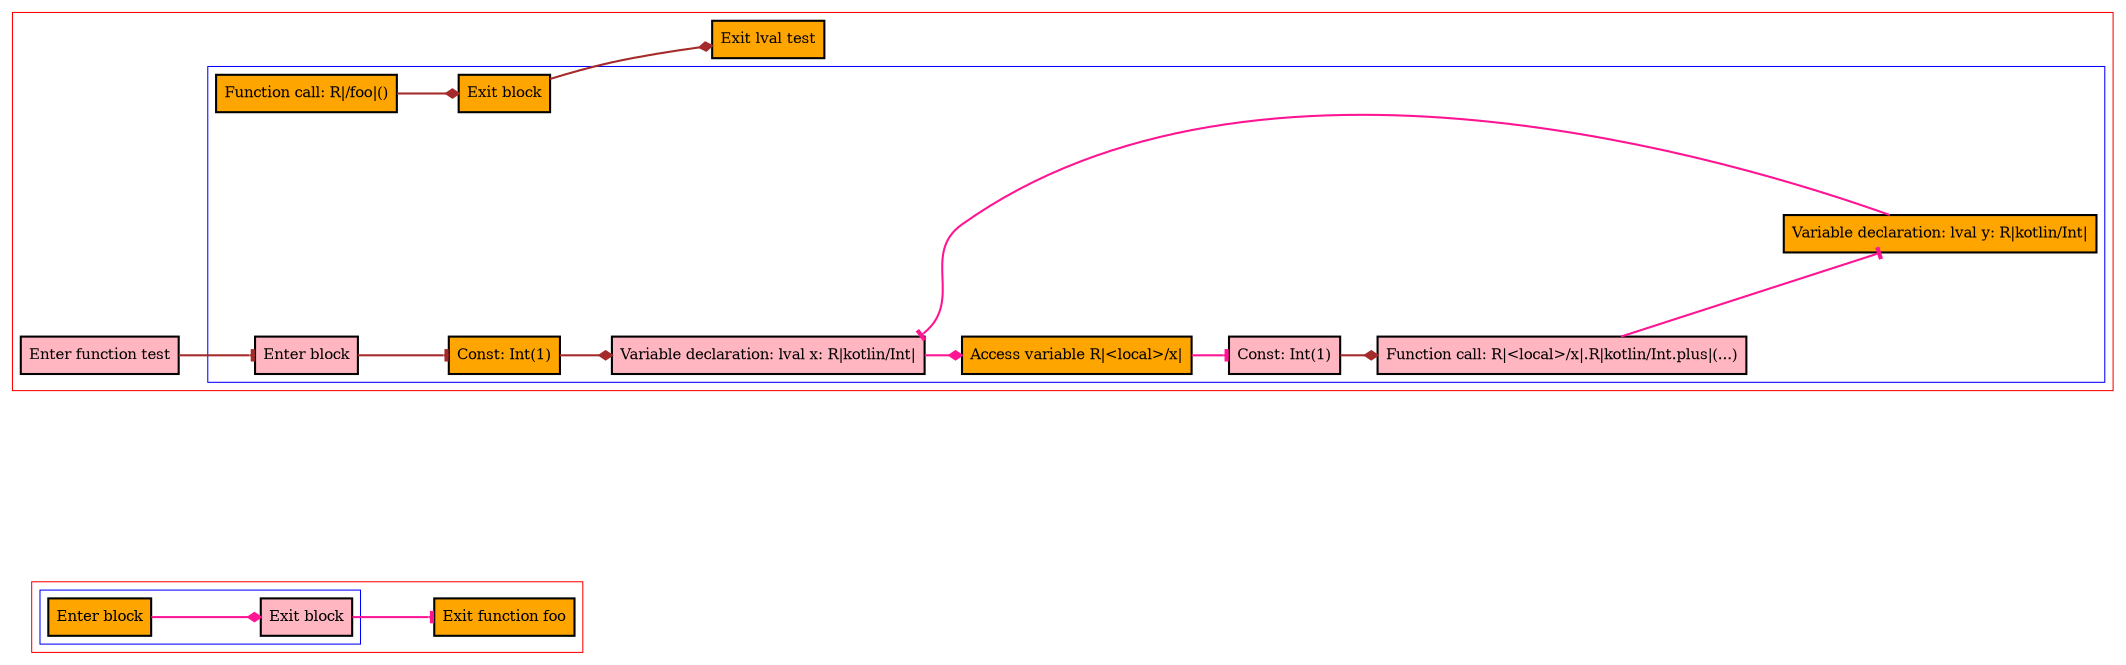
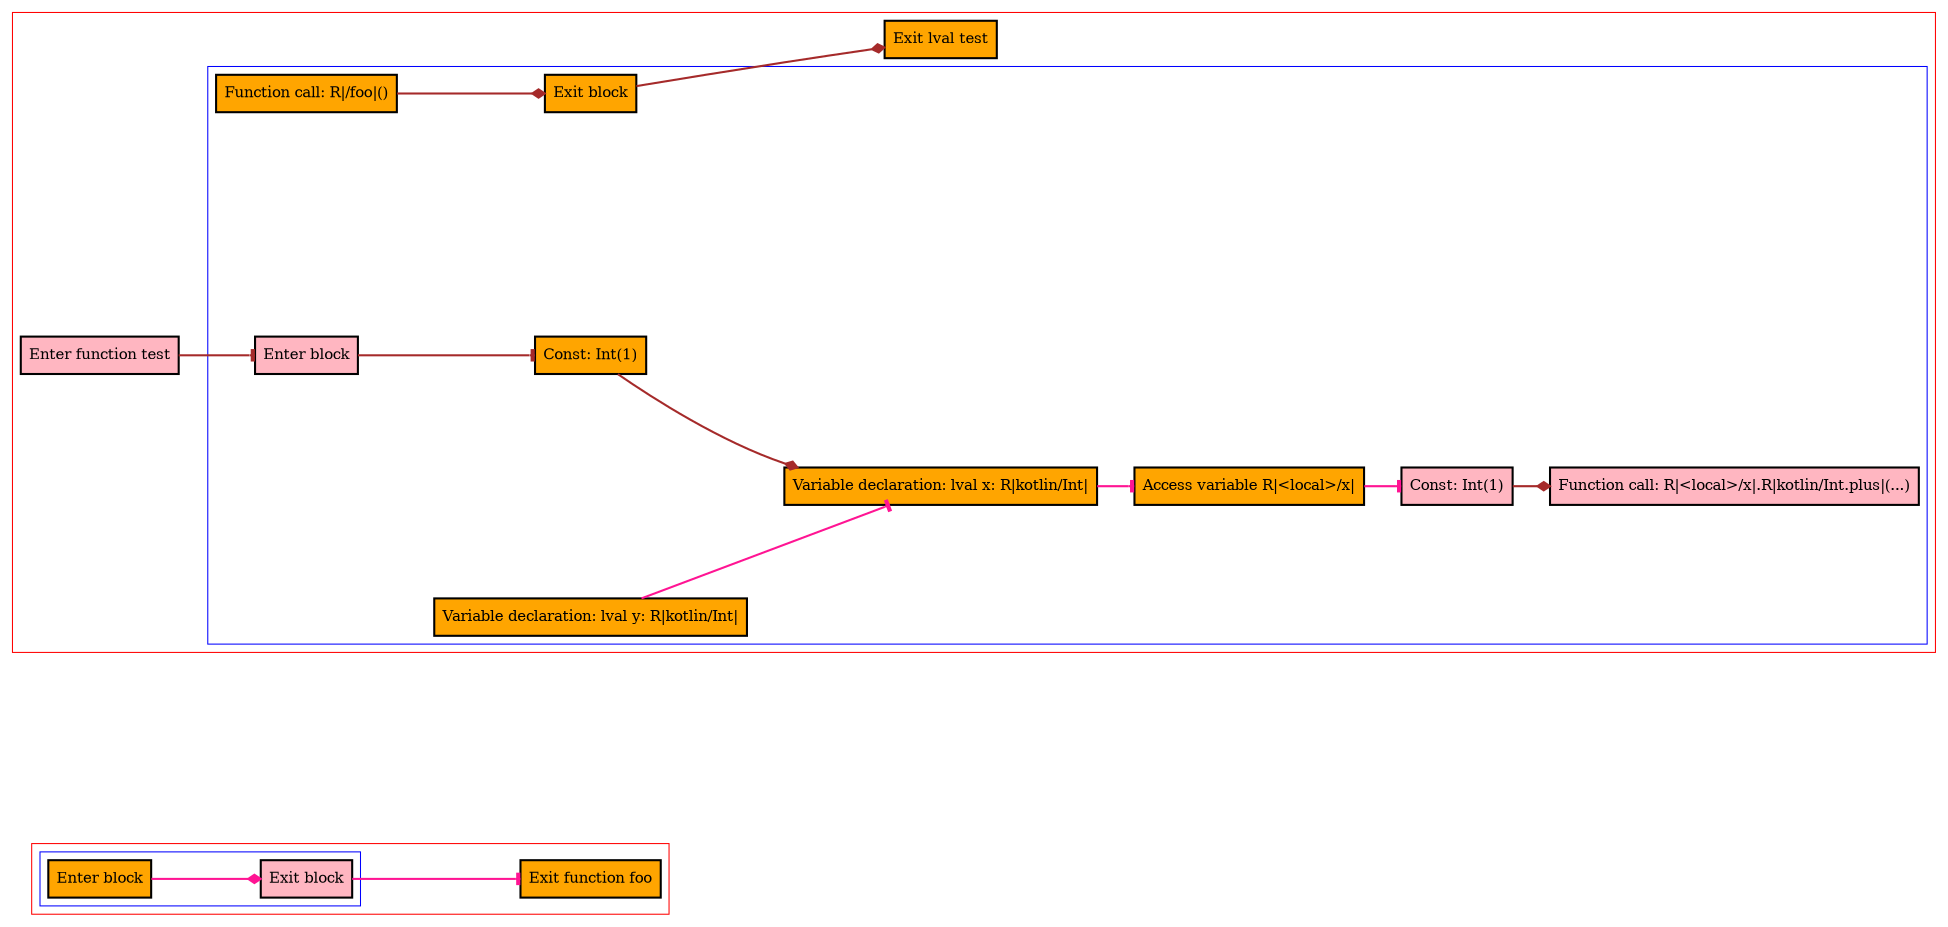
edge "Function call: R|<local>/x|.R|kotlin/Int.plus|(...)" -> "Variable declaration: lval y: R|kotlin/Int|": removed
node "Variable declaration: lval x: R|kotlin/Int|": fillcolor lightpink -> orange
edge "Variable declaration: lval x: R|kotlin/Int|" -> "Access variable R|<local>/x|": arrowhead diamond -> tee
